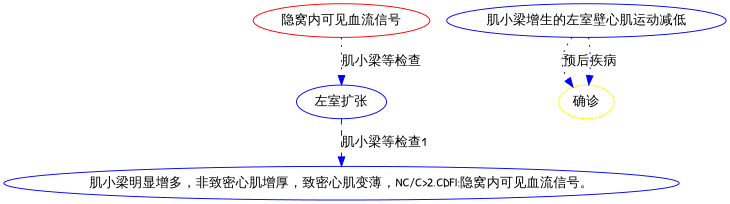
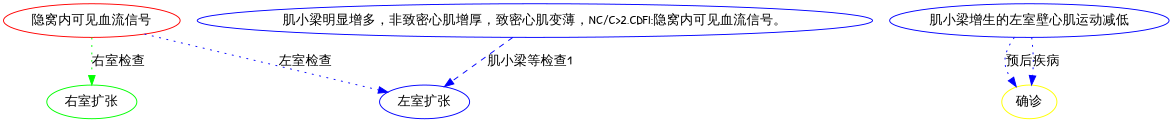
edge "隐窝内可见血流信号" -> "左室扩张": label "肌小梁等检查" -> "左室检查"
node "右室扩张": added
edge "左室扩张" -> "肌小梁明显增多，非致密心肌增厚，致密心肌变薄，NC/C>2,CDFI:隐窝内可见血流信号。": reversed
